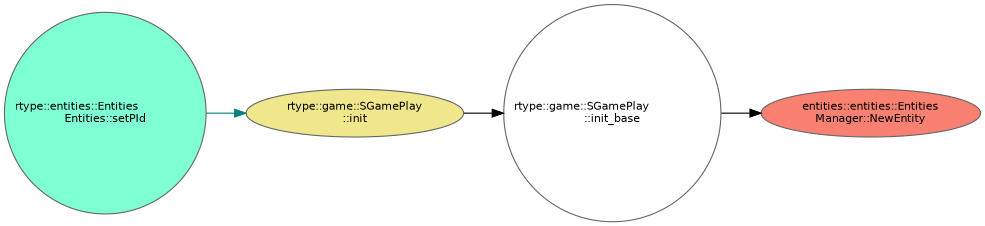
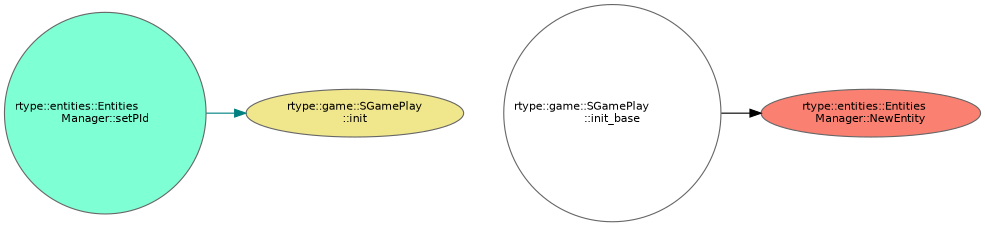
node "rtype::entities::Entities Entities::setPId": label "rtype::entities::Entities Entities::setPId" -> "rtype::entities::Entities Manager::setPId"
edge "rtype::game::SGamePlay ::init" -> "rtype::game::SGamePlay ::init_base": removed
node "entities::entities::Entities Manager::NewEntity": label "entities::entities::Entities Manager::NewEntity" -> "rtype::entities::Entities Manager::NewEntity"
